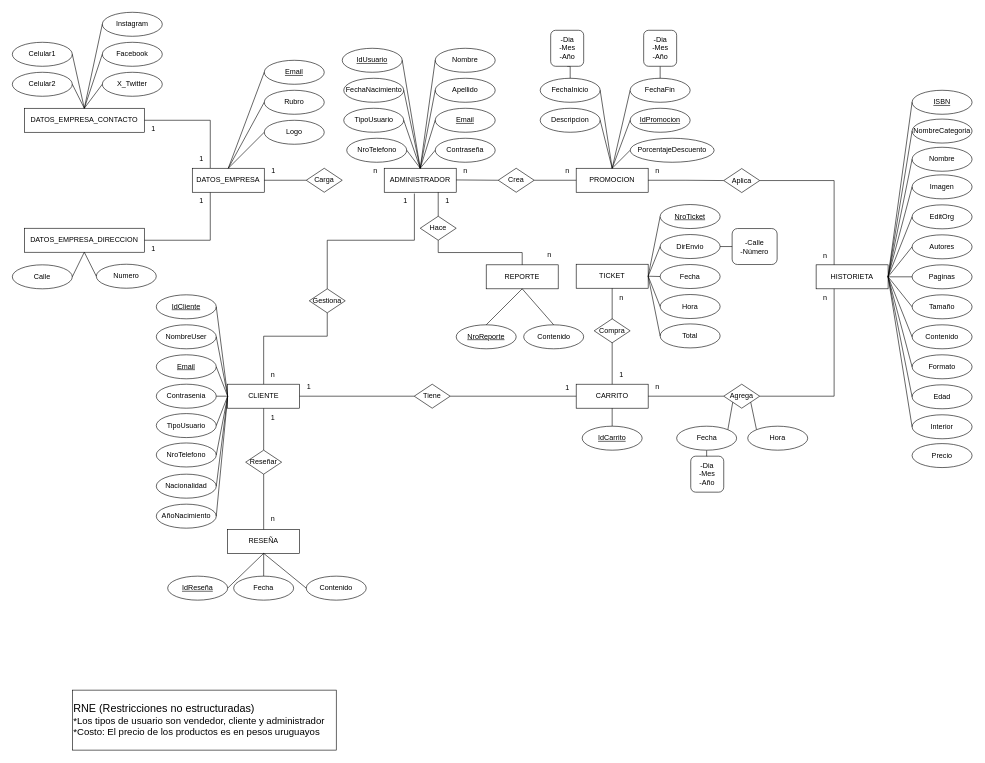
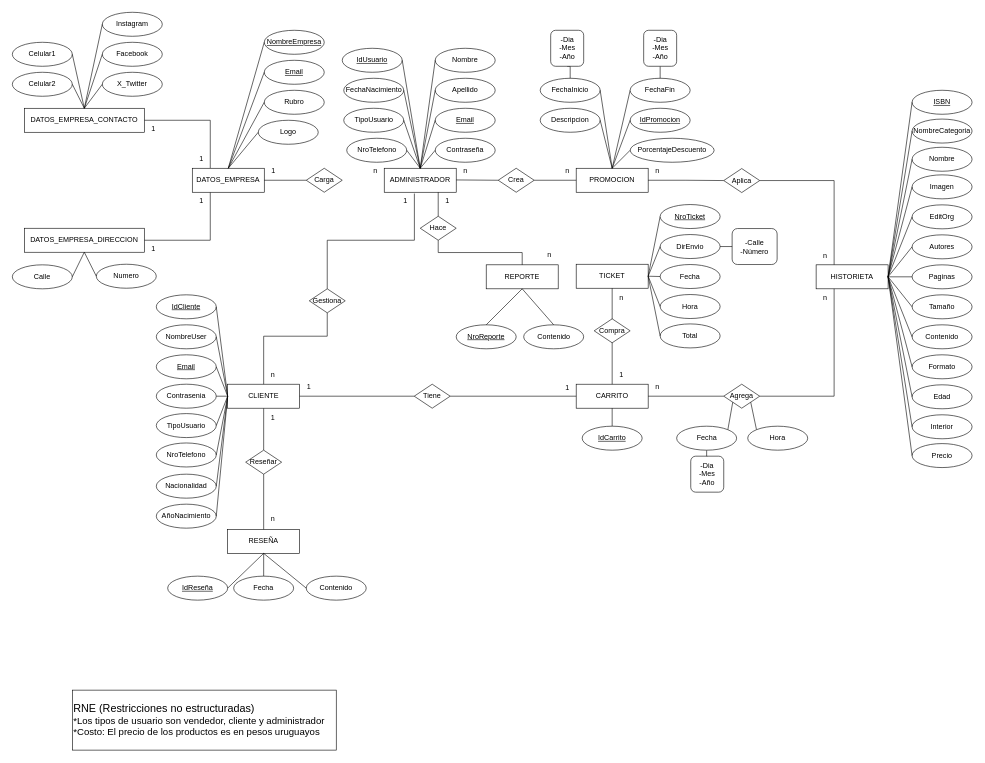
node "NombreEmpresa": added
edge "NombreEmpresa" -- "DATOS_EMPRESA": added
node "Logo": moved (294, 132) -> (288, 132)
edge "HISTORIETA" -- "Precio": added
